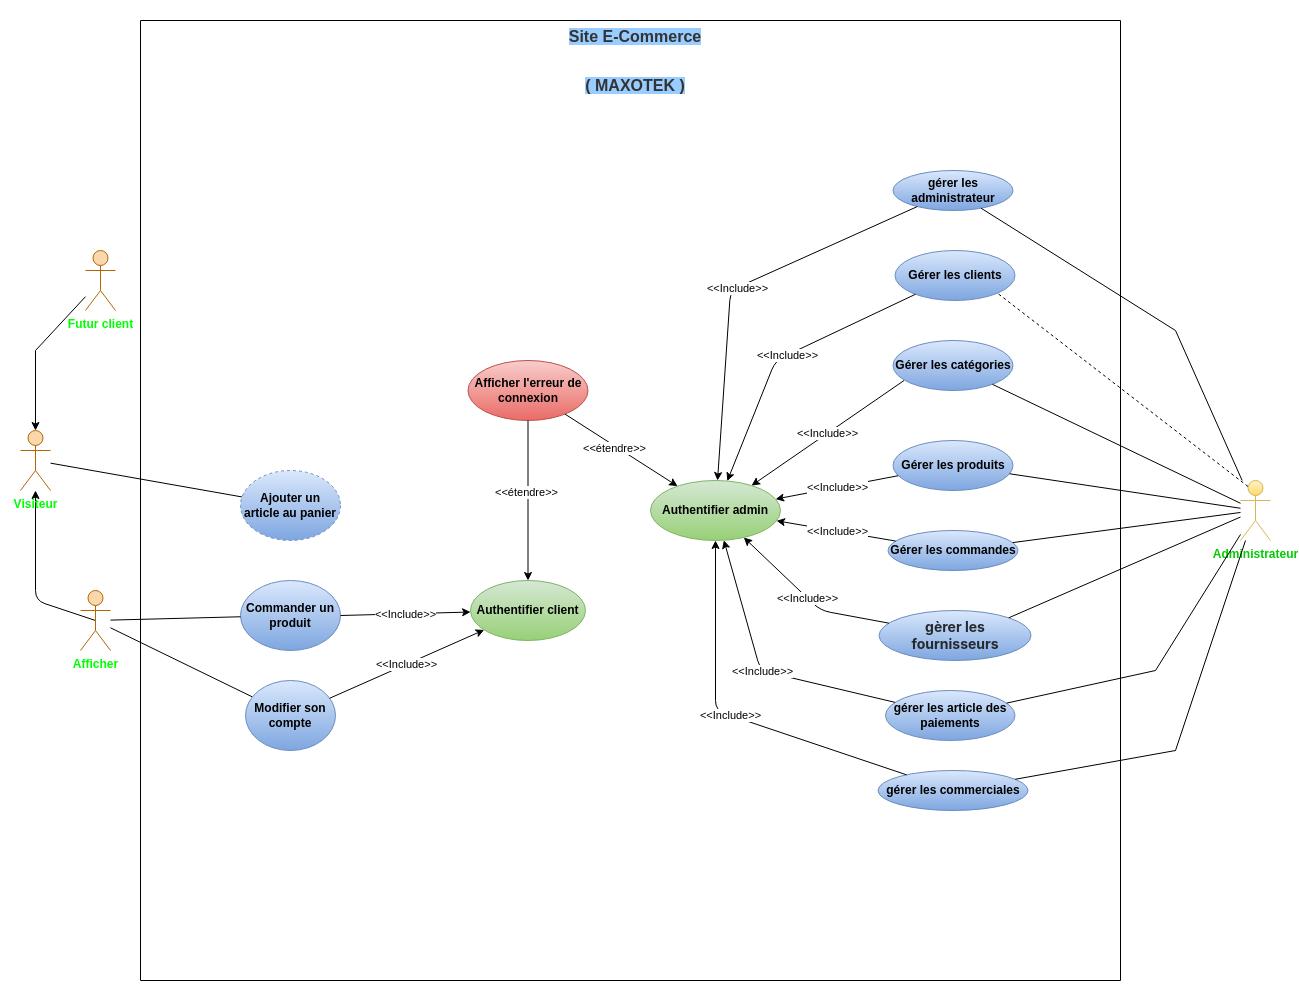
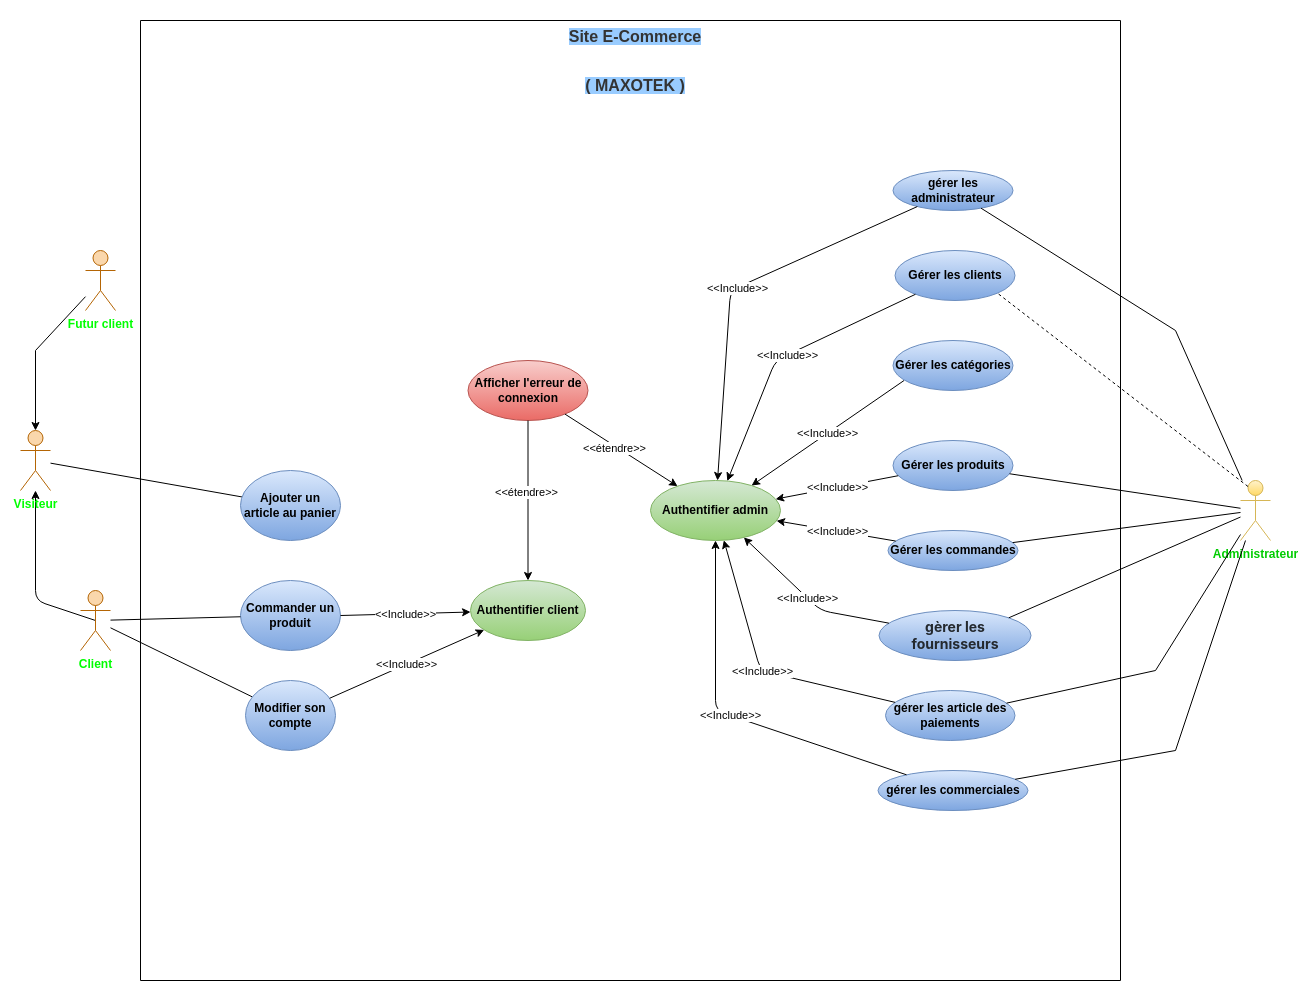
edge "Gérer les catégories" -- "Administrateur": removed
node "Ajouter un article au panier": style dashed -> solid
node "Afficher": label "Afficher" -> "Client"
